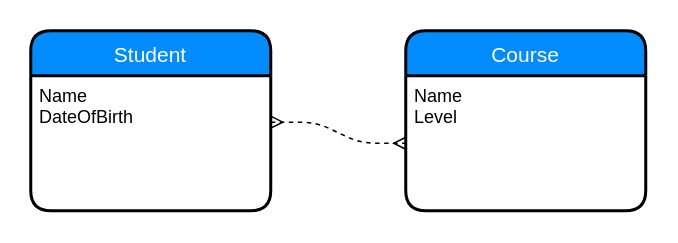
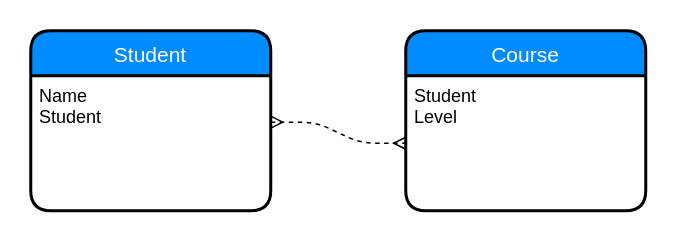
node "Name DateOfBirth": label "Name DateOfBirth" -> "Name Student"
node "Name Level": label "Name Level" -> "Student Level"
